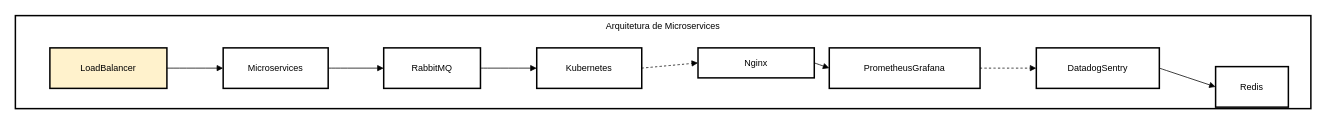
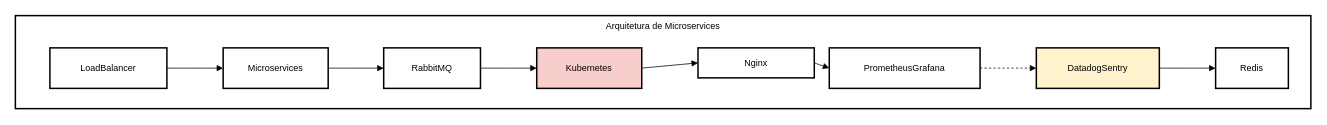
edge "Kubernetes" -> "Nginx": style dashed -> solid
node "LoadBalancer": fillcolor #fff2cc -> #ffffff
node "Kubernetes": fillcolor #ffffff -> #f8cecc
node "DatadogSentry": fillcolor #ffffff -> #fff2cc
node "Redis": moved (1252, 87) -> (1252, 68)
